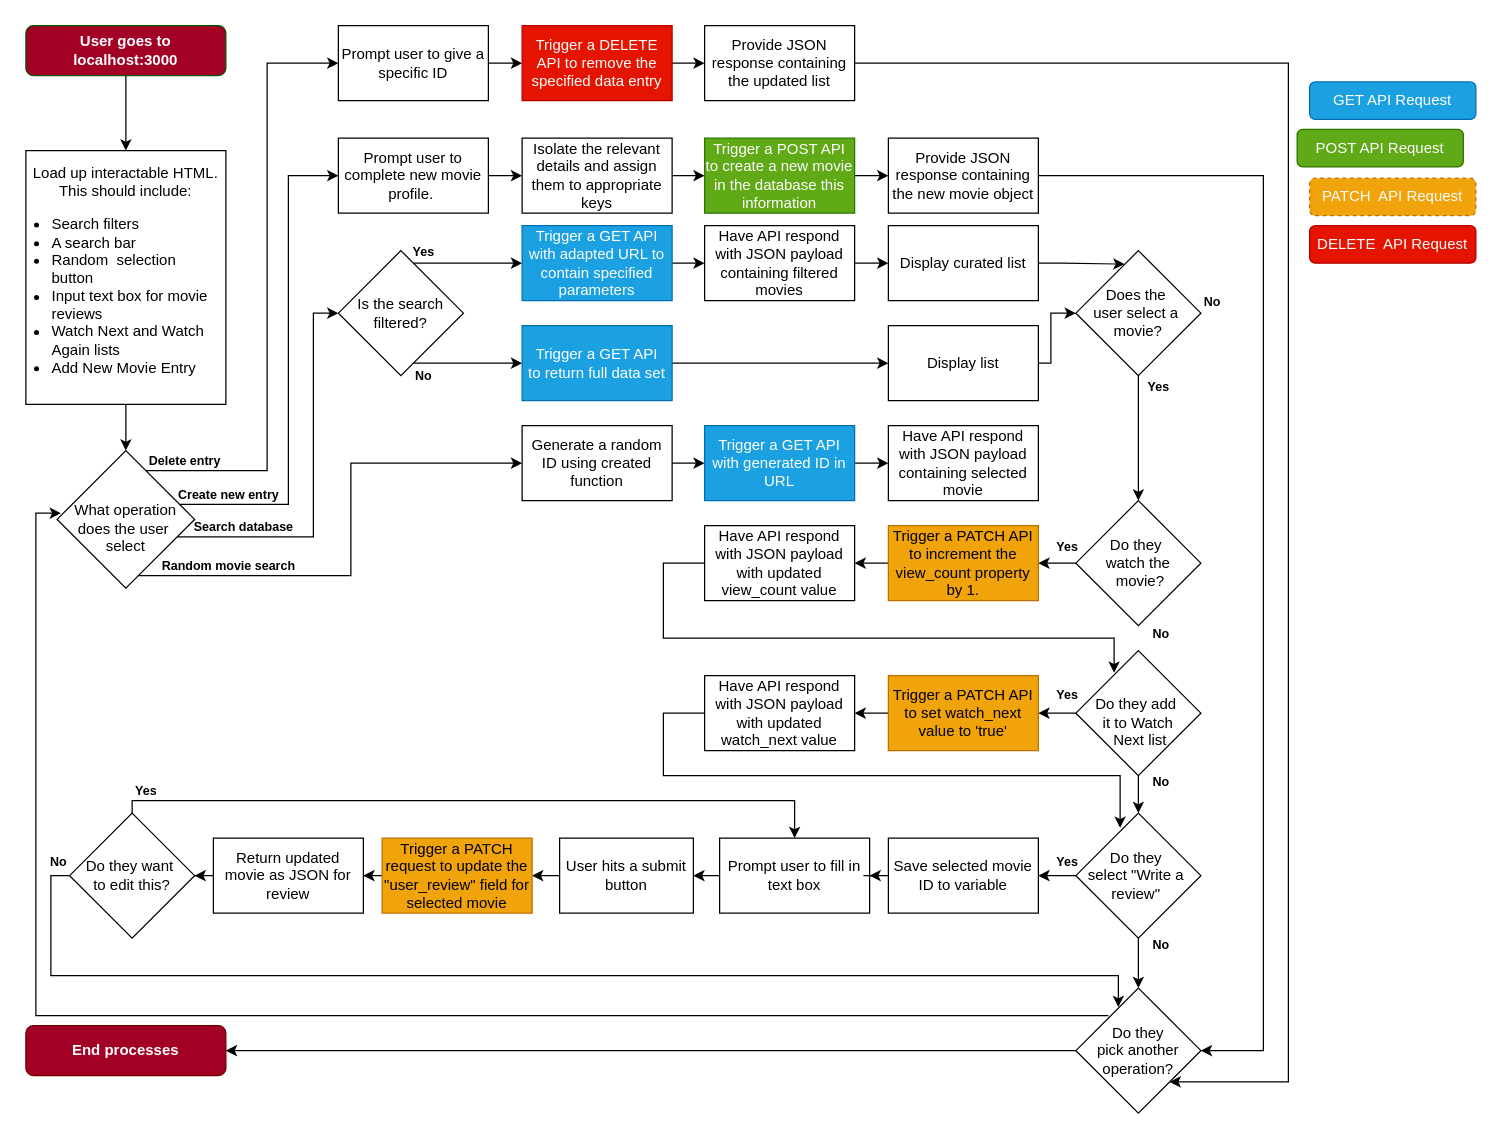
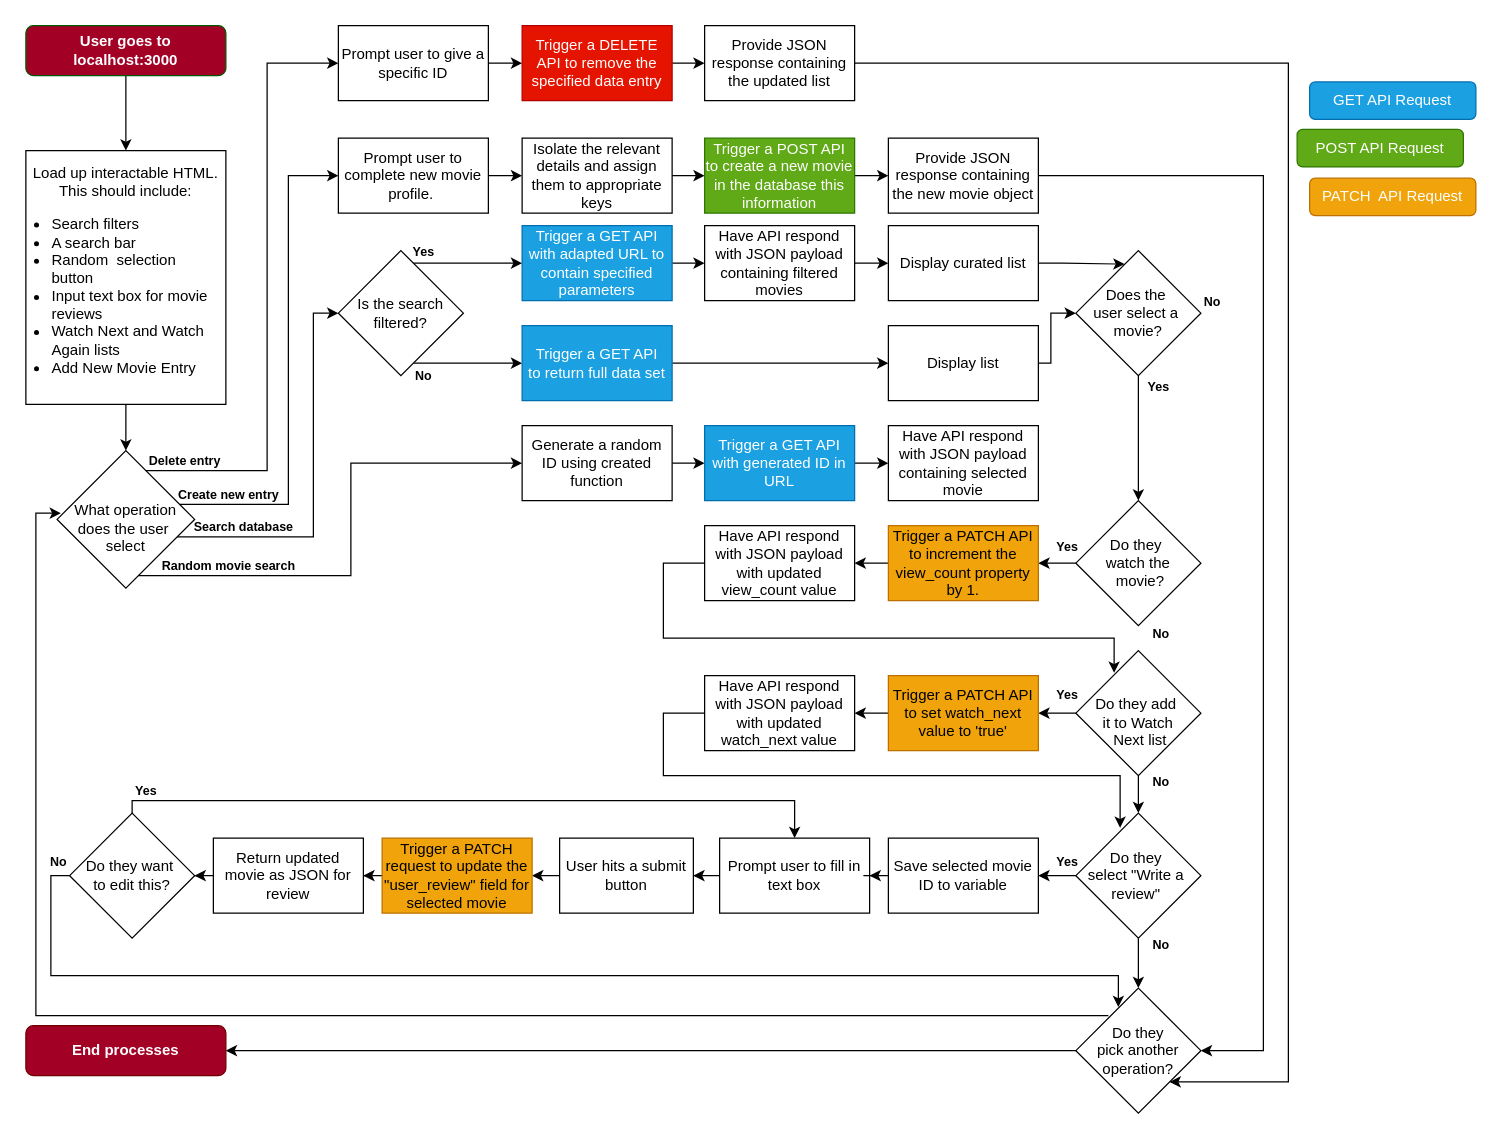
node "PATCH API Request": style dashed -> solid
node "DELETE API Request": removed
